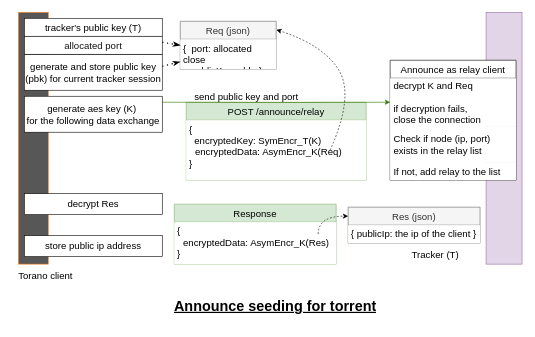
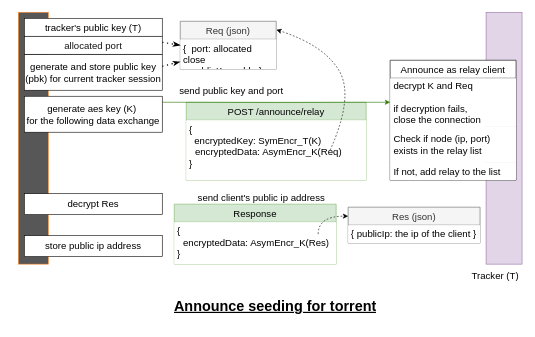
node "send public key and port": moved (246, 96) -> (231, 90)
node "send client's public ip address": added
node "Tracker (T)": moved (435, 255) -> (495, 276)
node "Torano client": removed
